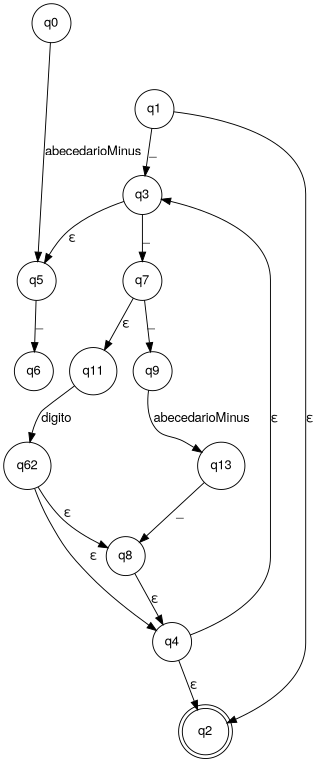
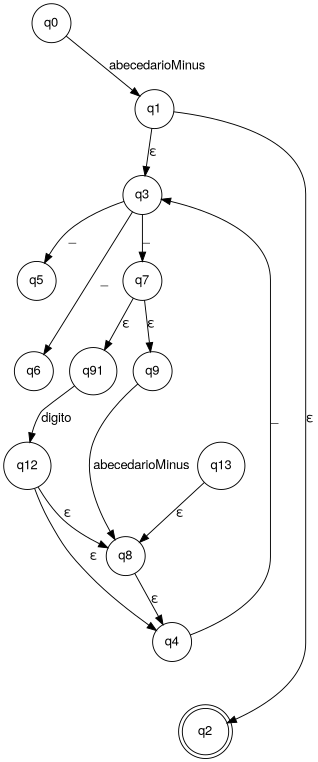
edge "q0" -> "q5": now "q0" -> "q1"
edge "q1" -> "q3": label "_" -> "ε"
edge "q3" -> "q5": label "ε" -> "_"
edge "q5" -> "q6": now "q3" -> "q6"
edge "q7" -> "q9": label "_" -> "ε"
node "q11": label "q11" -> "q91"
edge "q4" -> "q3": label "ε" -> "_"
edge "q9" -> "q13": now "q9" -> "q8"
node "q62": label "q62" -> "q12"
edge "q13" -> "q8": label "_" -> "ε"
edge "q4" -> "q2": removed, label "ε"
